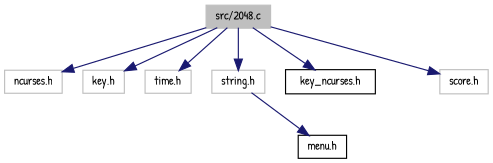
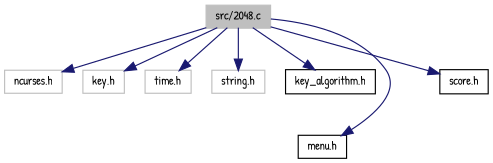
node "key_ncurses.h": label "key_ncurses.h" -> "key_algorithm.h"
node "score.h": color grey75 -> black
edge "string.h" -> "menu.h": now "src/2048.c" -> "menu.h"
